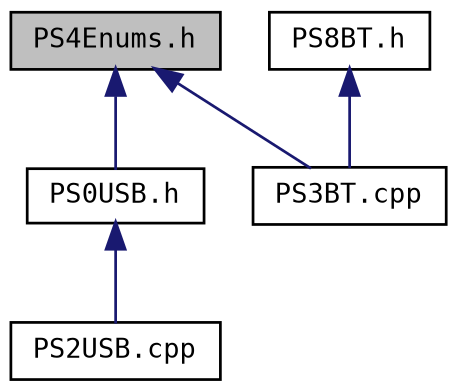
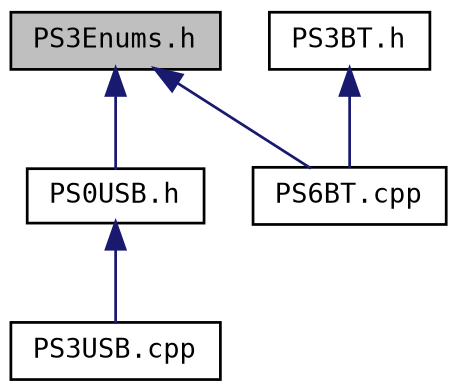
node "PS4Enums.h": label "PS4Enums.h" -> "PS3Enums.h"
node "PS8BT.h": label "PS8BT.h" -> "PS3BT.h"
node "PS3BT.cpp": label "PS3BT.cpp" -> "PS6BT.cpp"
node "PS2USB.cpp": label "PS2USB.cpp" -> "PS3USB.cpp"
